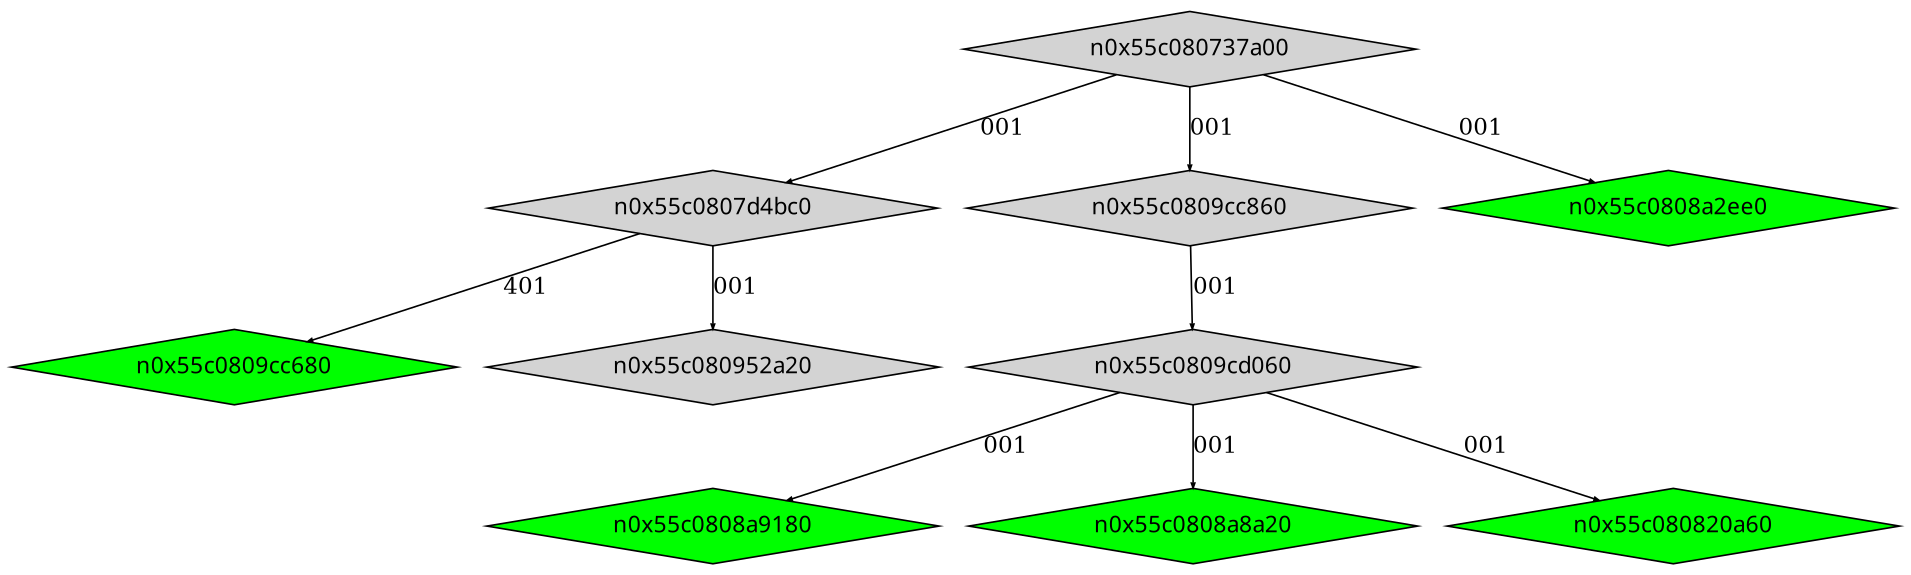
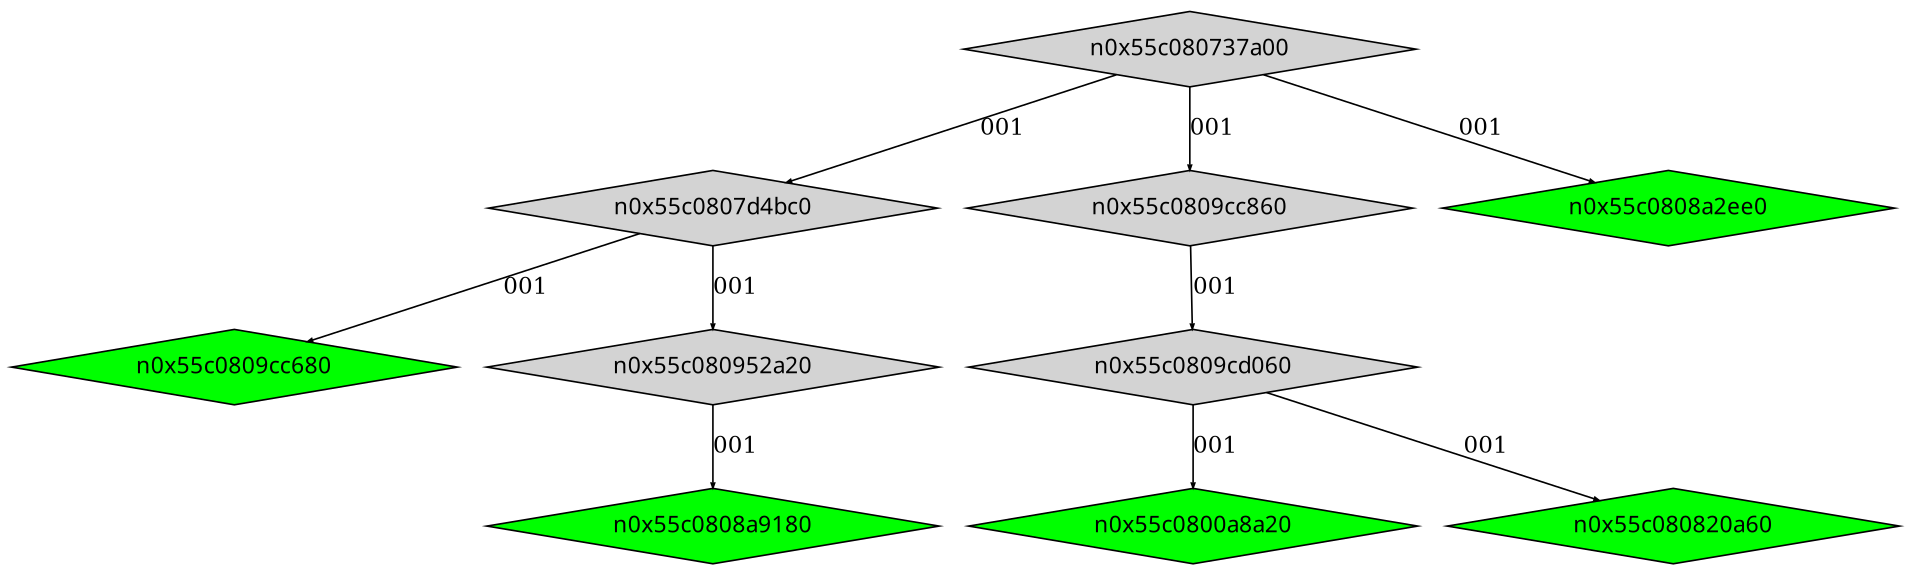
edge "n0x55c0807d4bc0" -> "n0x55c0809cc680": label "401" -> "001"
edge "n0x55c0809cd060" -> "n0x55c0808a9180": now "n0x55c080952a20" -> "n0x55c0808a9180"
node "n0x55c0808a8a20": label "n0x55c0808a8a20" -> "n0x55c0800a8a20"
